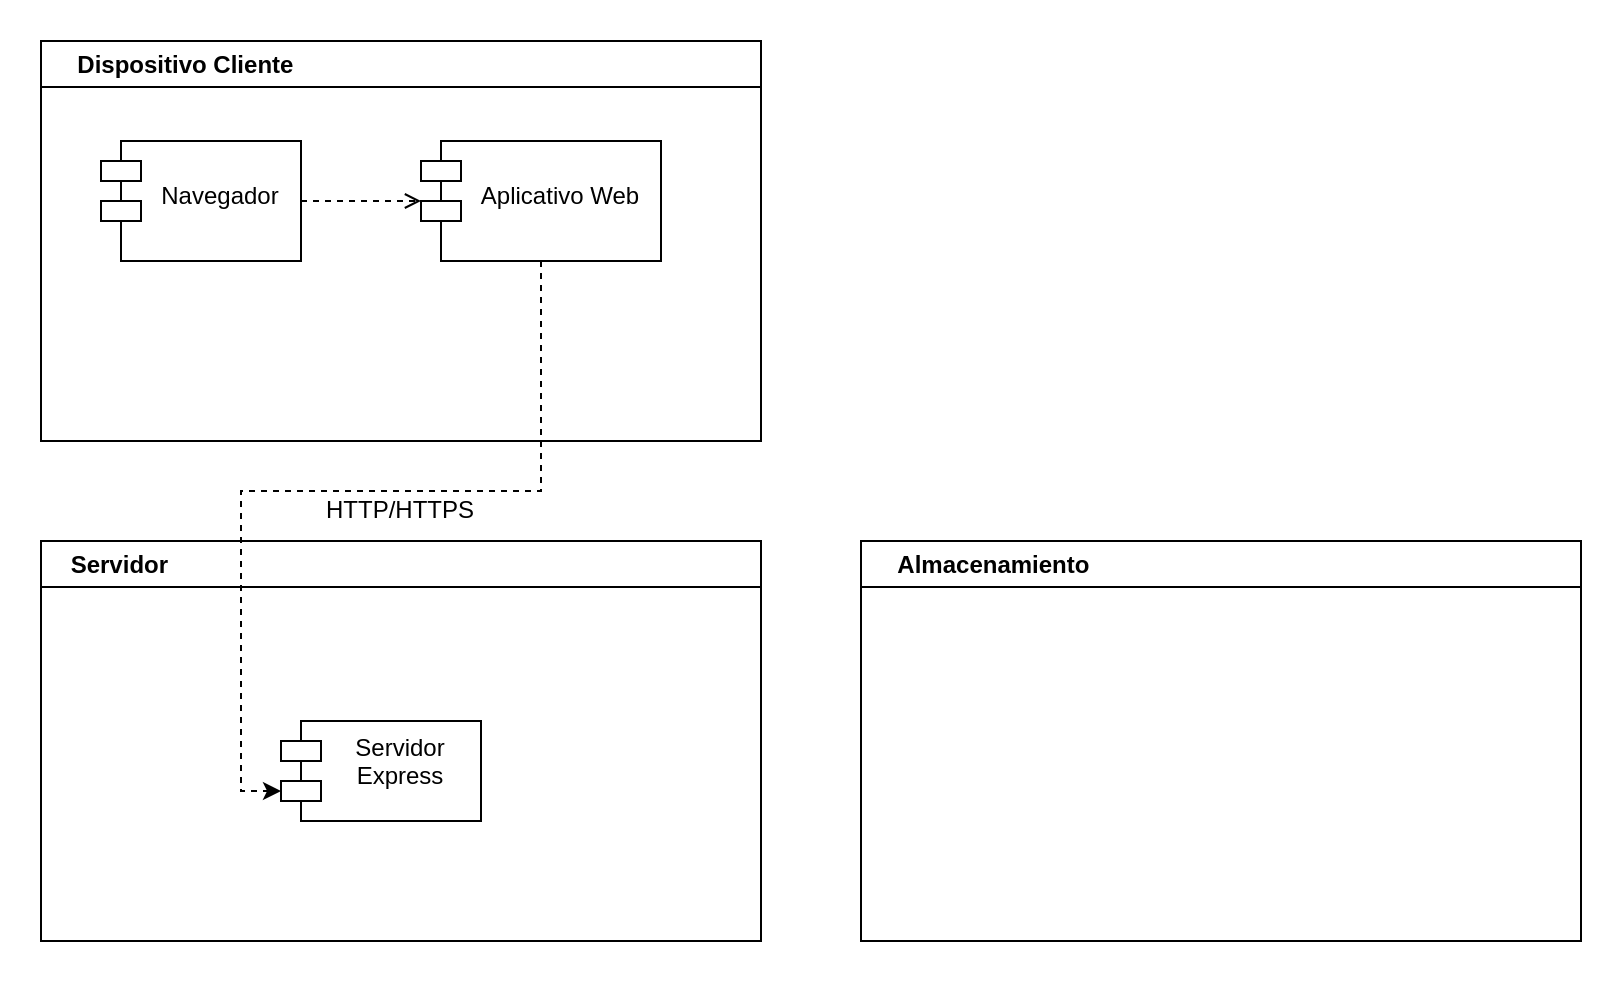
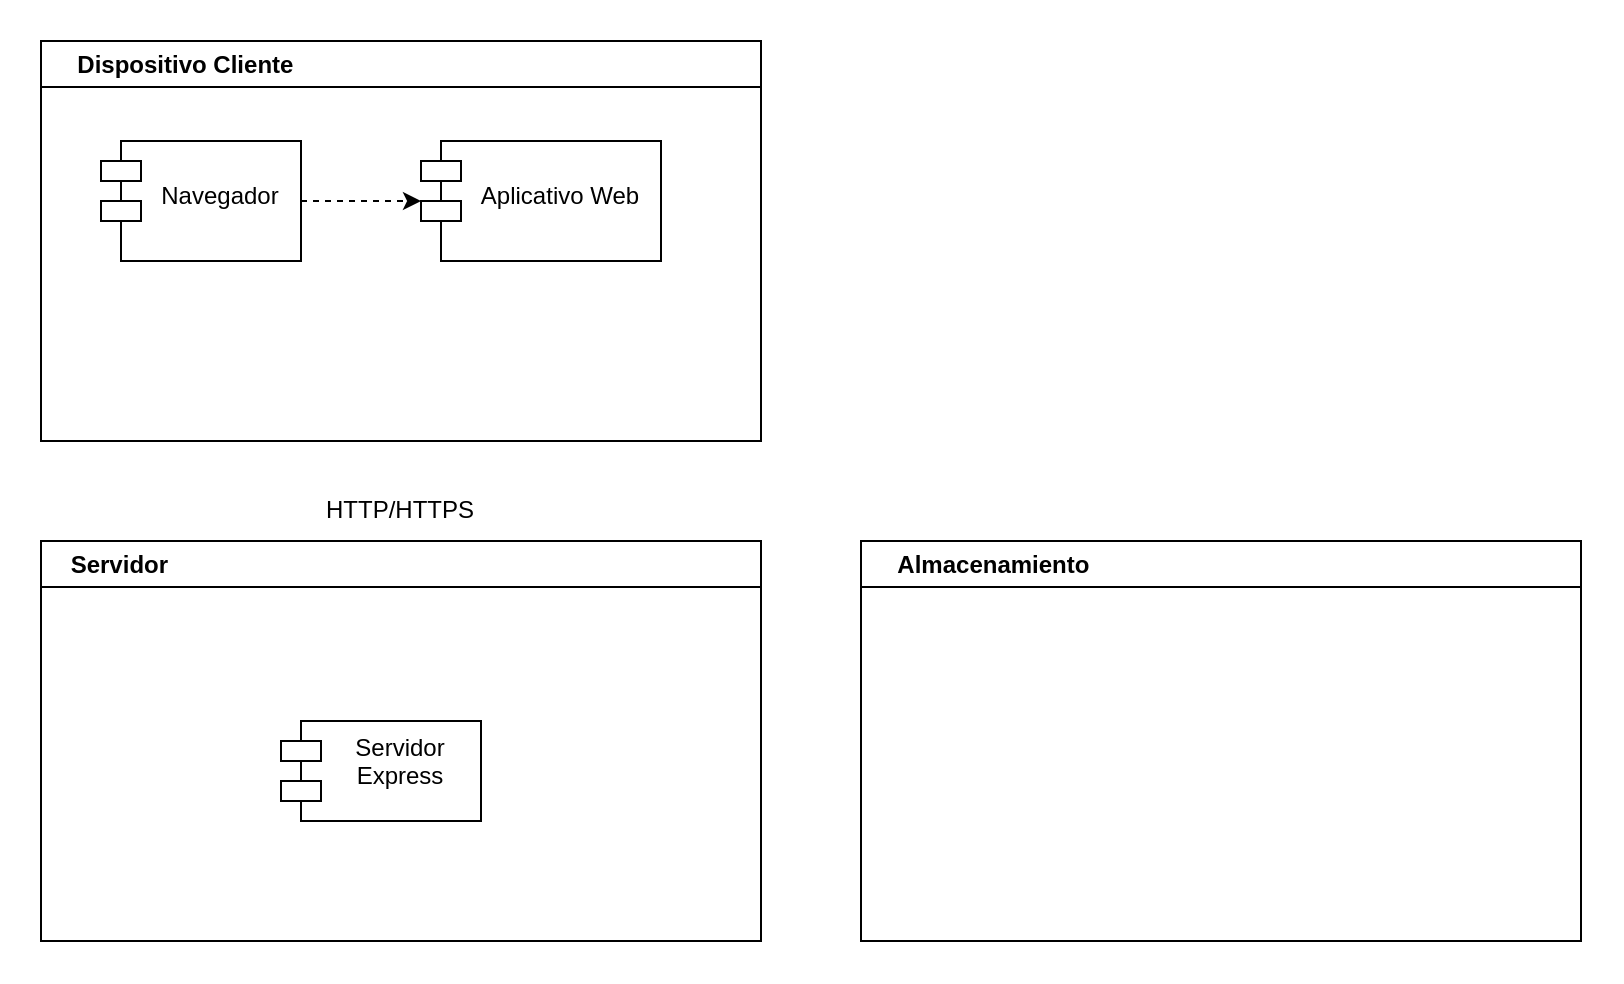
edge "Navegador" -> "Aplicativo Web": arrowhead open -> classic
edge "Aplicativo Web" -> "Servidor Express": removed
